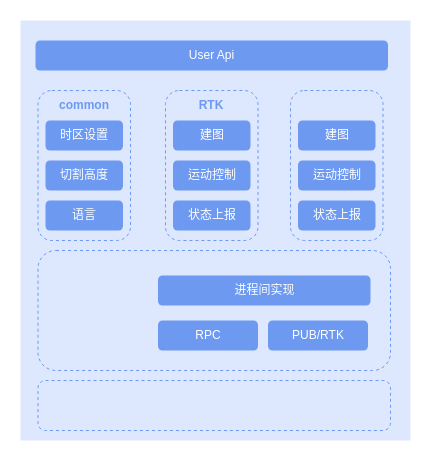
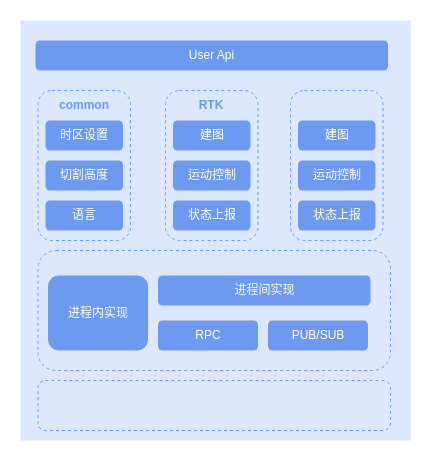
node "进程内实现": added
node "PUB/RTK": label "PUB/RTK" -> "PUB/SUB"
